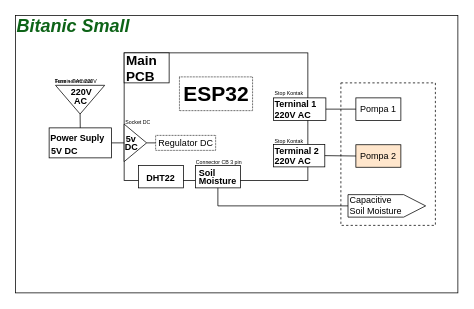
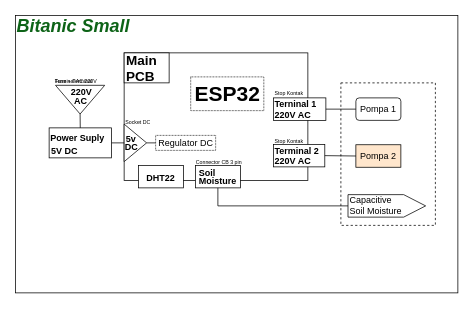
node "ESP32": moved (216, 94) -> (227, 94)
node "Pompa 1": shape rectangle -> rounded rectangle
